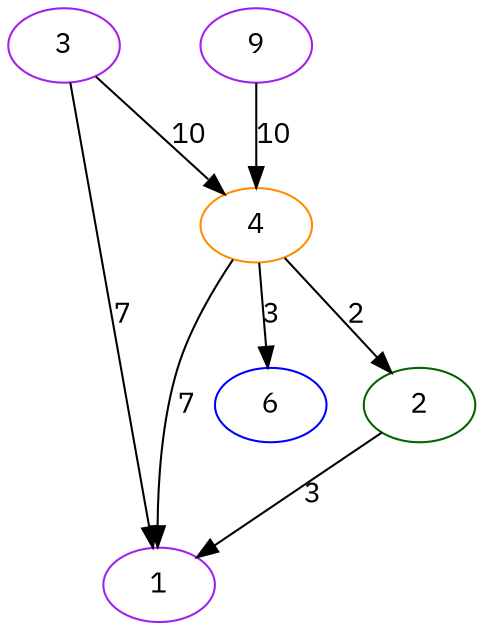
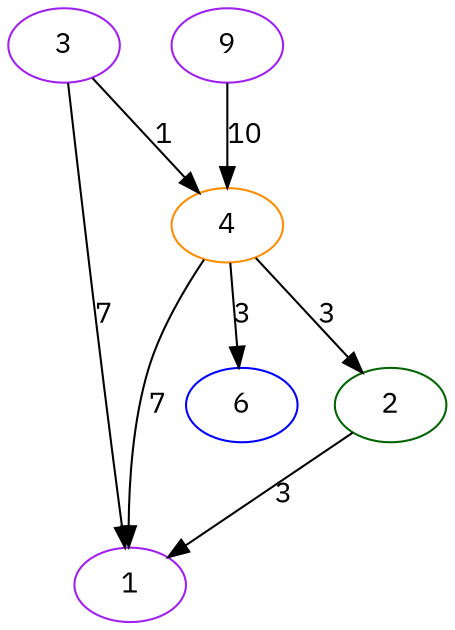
edge "3" -> "4": label "10" -> "1"
edge "4" -> "2": label "2" -> "3"
